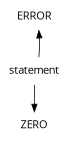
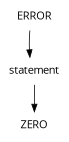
edge "statement" -> "ERROR": reversed
